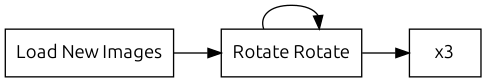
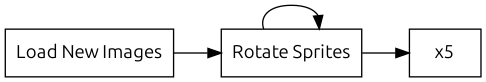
node "Rotate Rotate": label "Rotate Rotate" -> "Rotate Sprites"
node "x3": label "x3" -> "x5"
